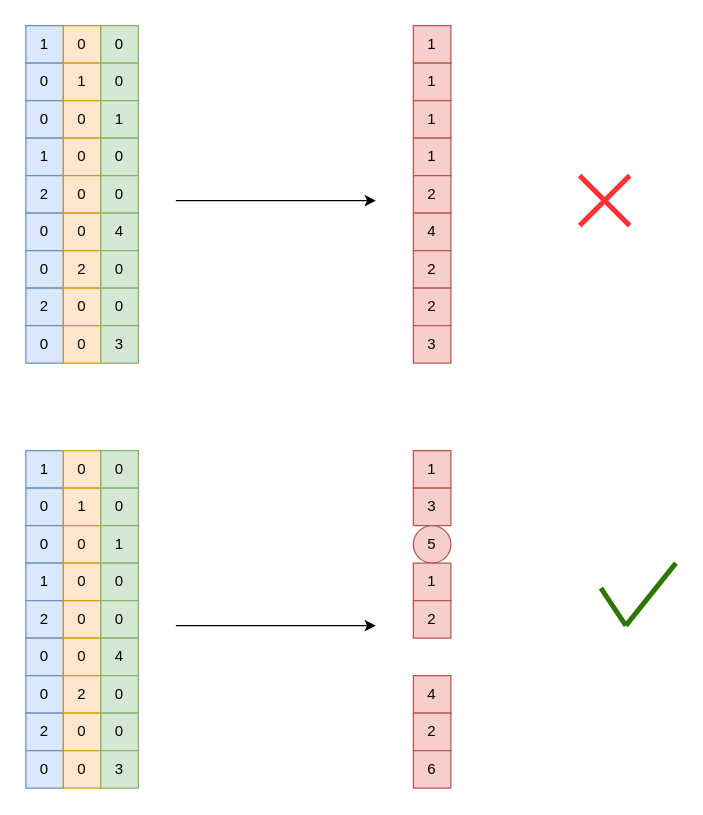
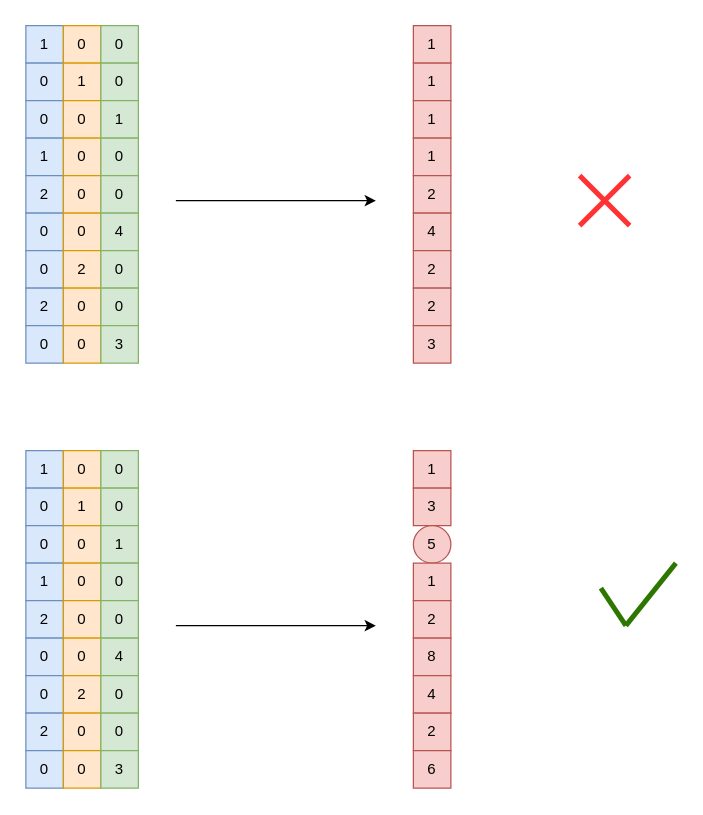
node "8": added
